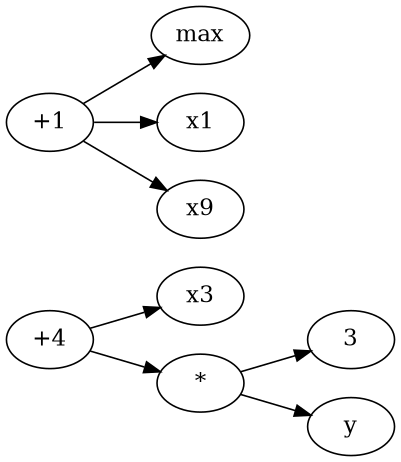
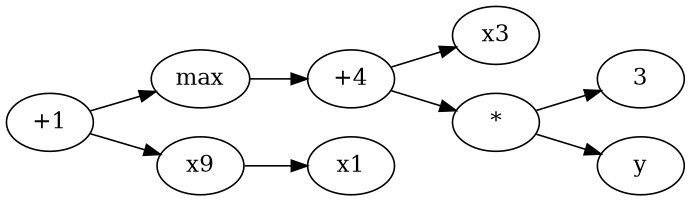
edge "max" -> "+4": added
edge "+1" -> "x1": now "x9" -> "x1"
